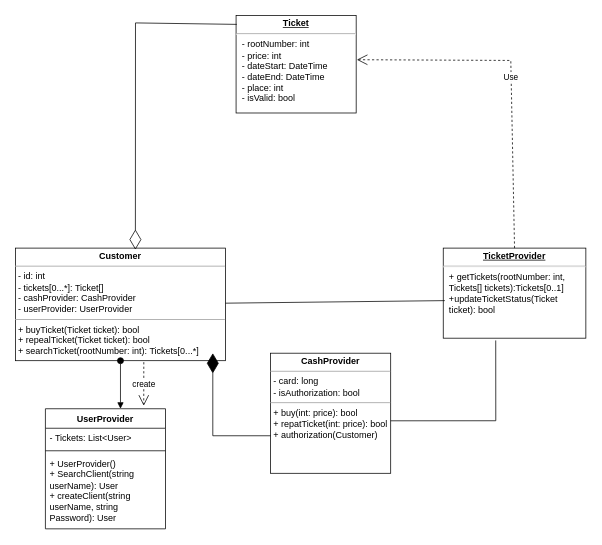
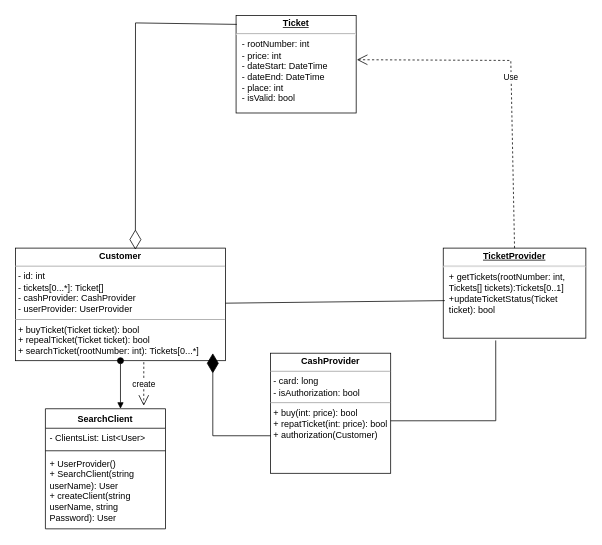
node "UserProvider": label "UserProvider" -> "SearchClient"
node "- Tickets: List<User>": label "- Tickets: List<User>" -> "- ClientsList: List<User>"
